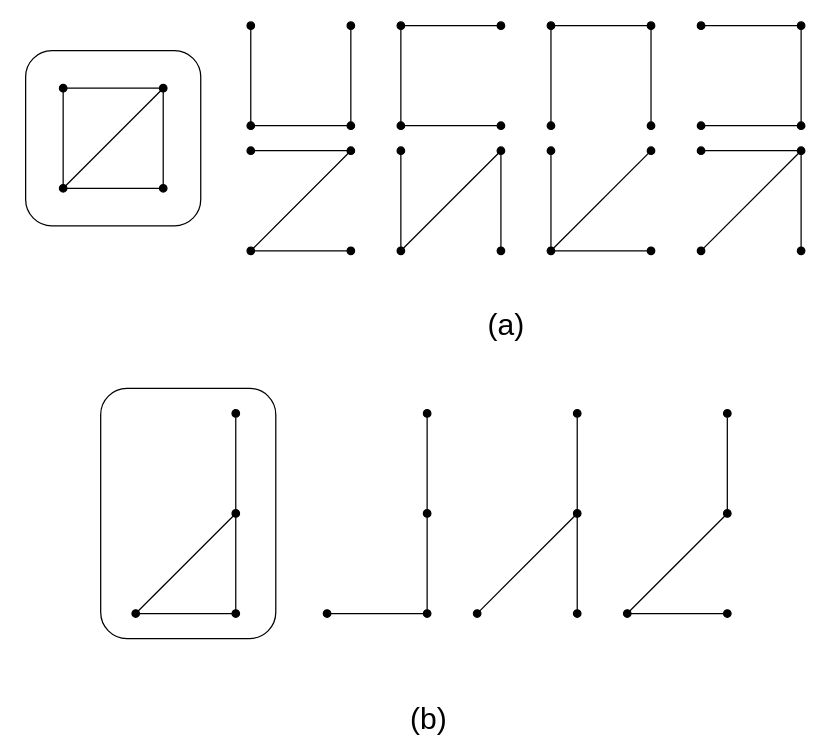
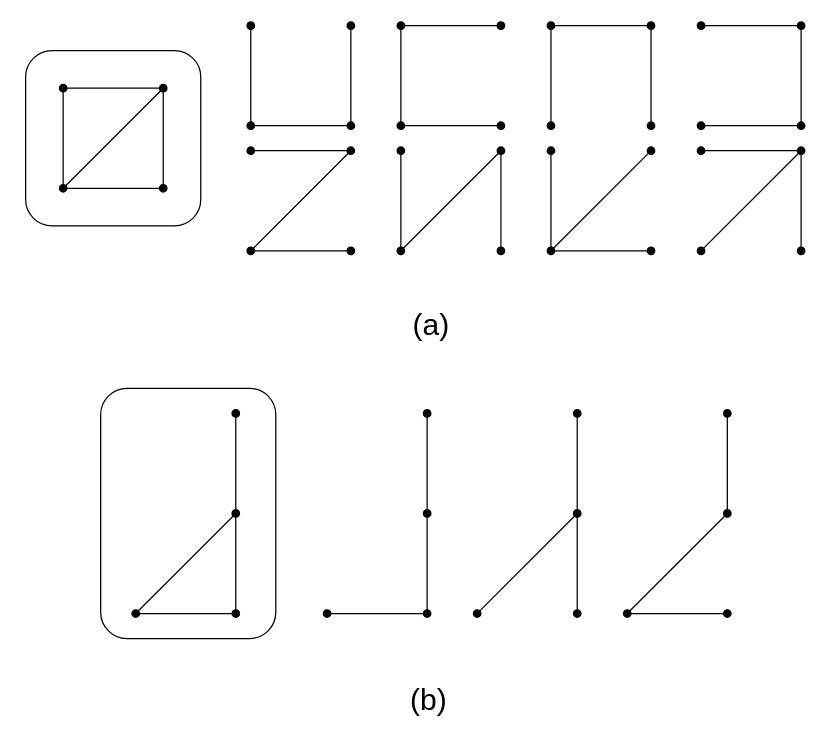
node "(a)": moved (506, 326) -> (431, 326)
node "(b)": moved (428, 719) -> (428, 701)
